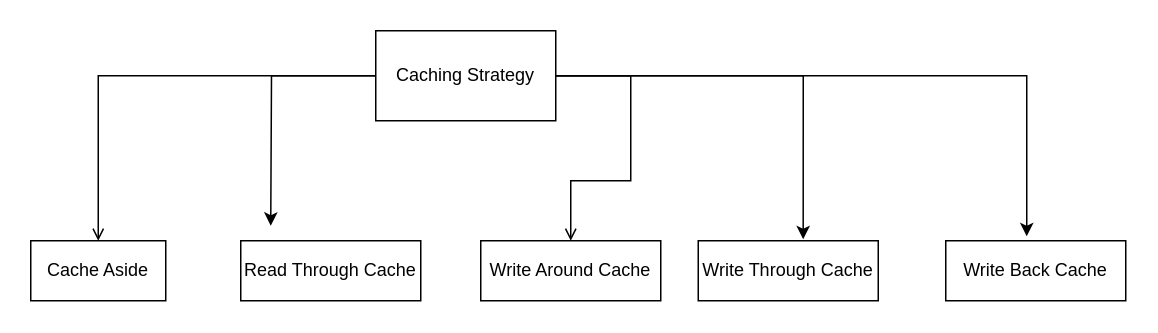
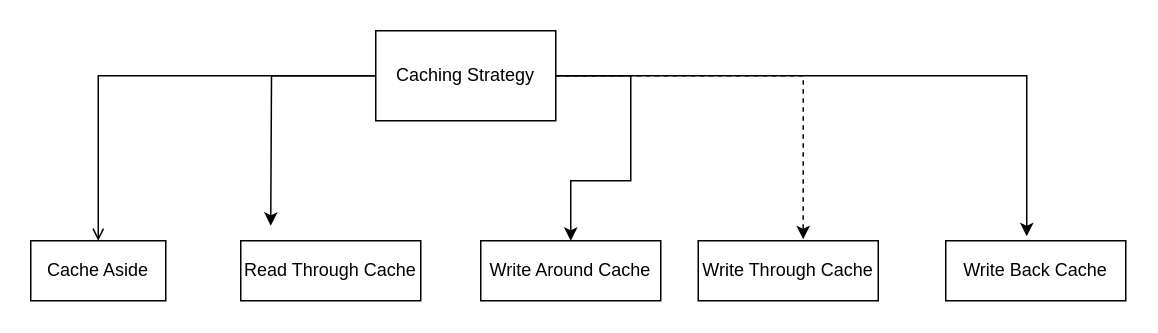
edge "Caching Strategy" -> "Write Through Cache": style solid -> dashed
edge "Caching Strategy" -> "Write Around Cache": arrowhead open -> classic
